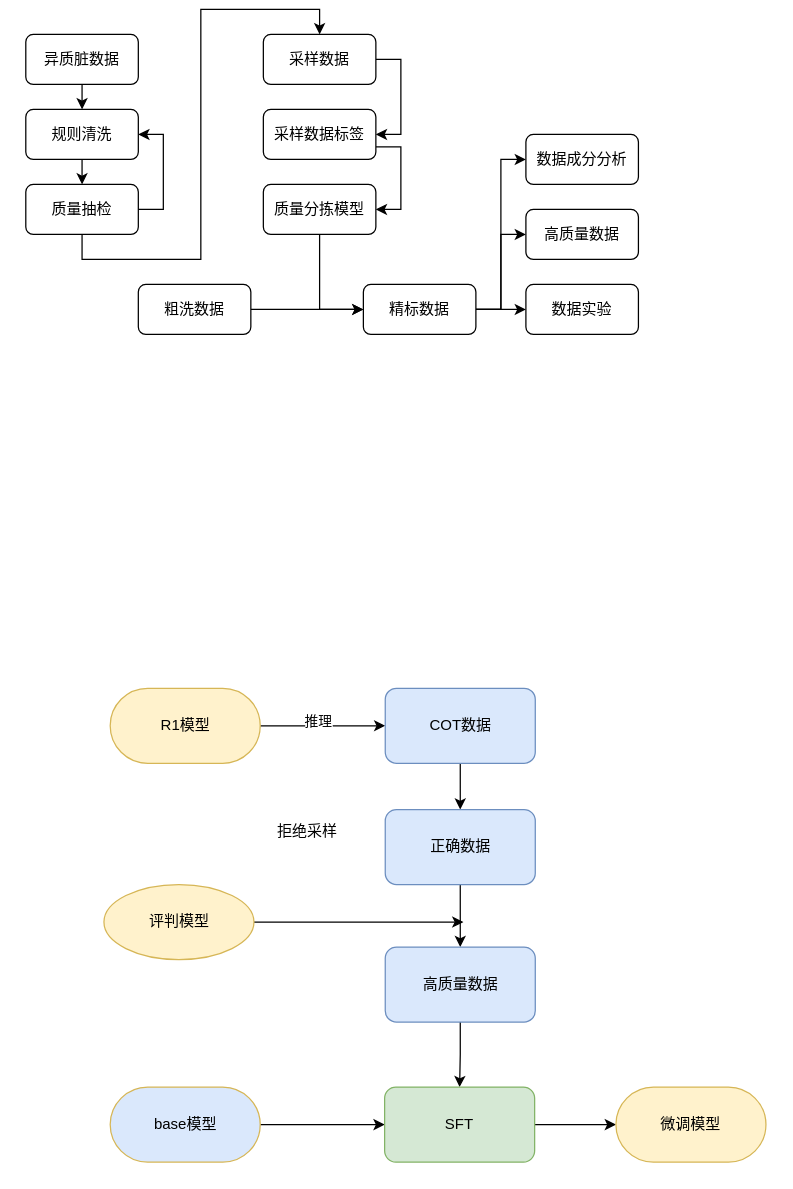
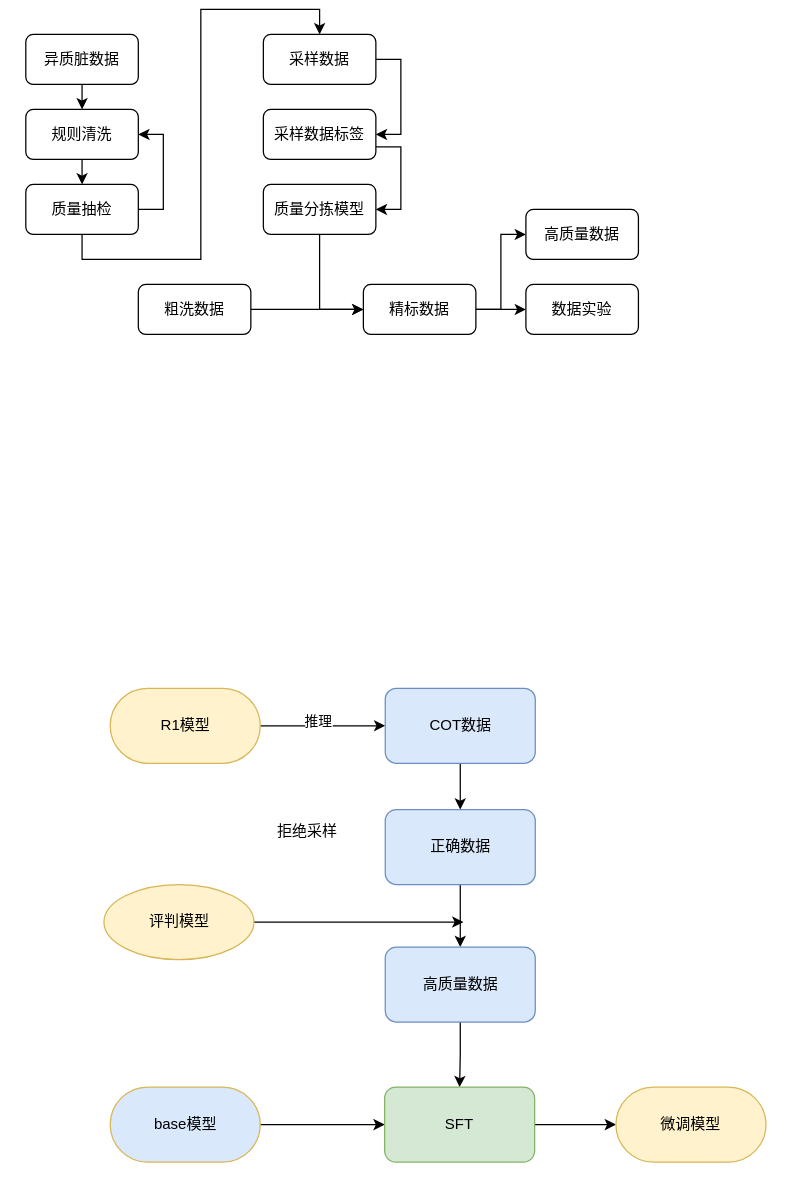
node "数据成分分析": removed
edge "精标数据" -> "数据成分分析": removed
